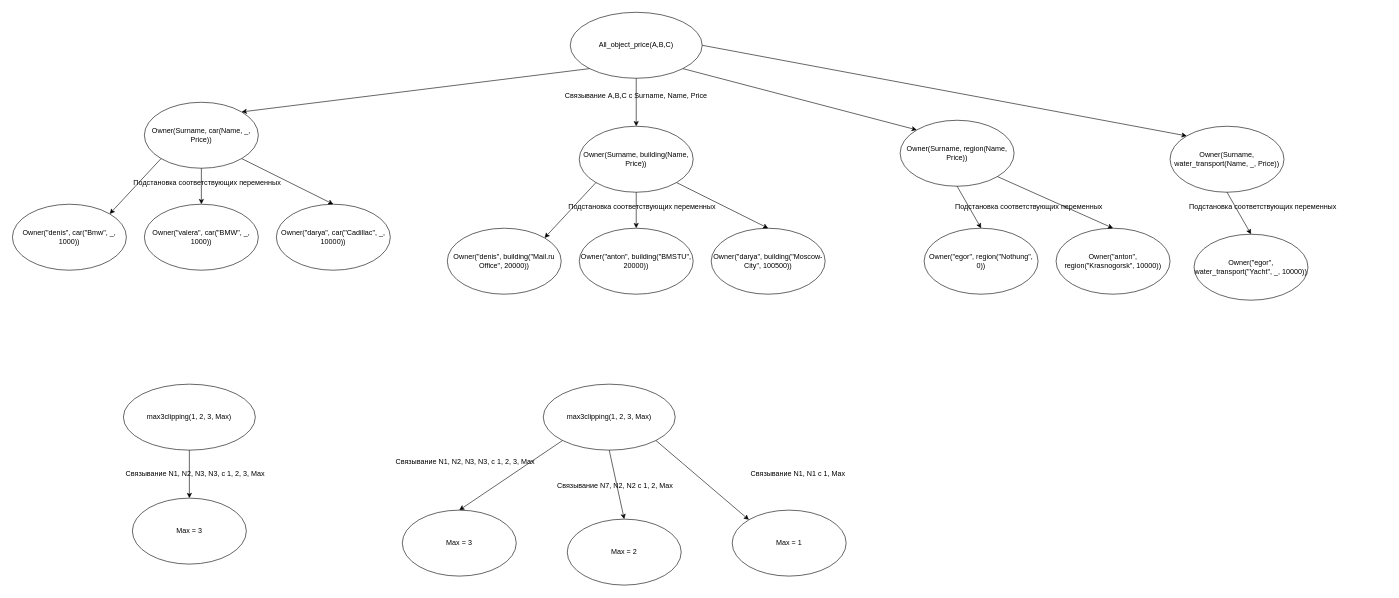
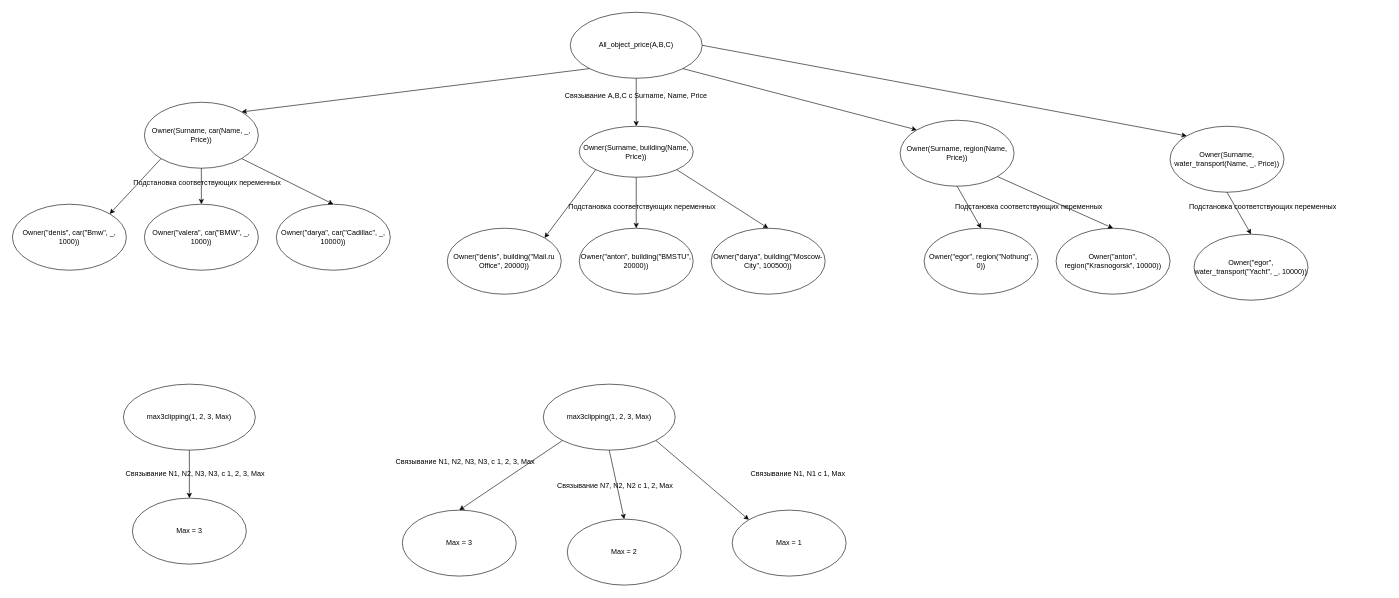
node "Owner(Surname, building(Name, Price))": size 114x66 -> 114x51
